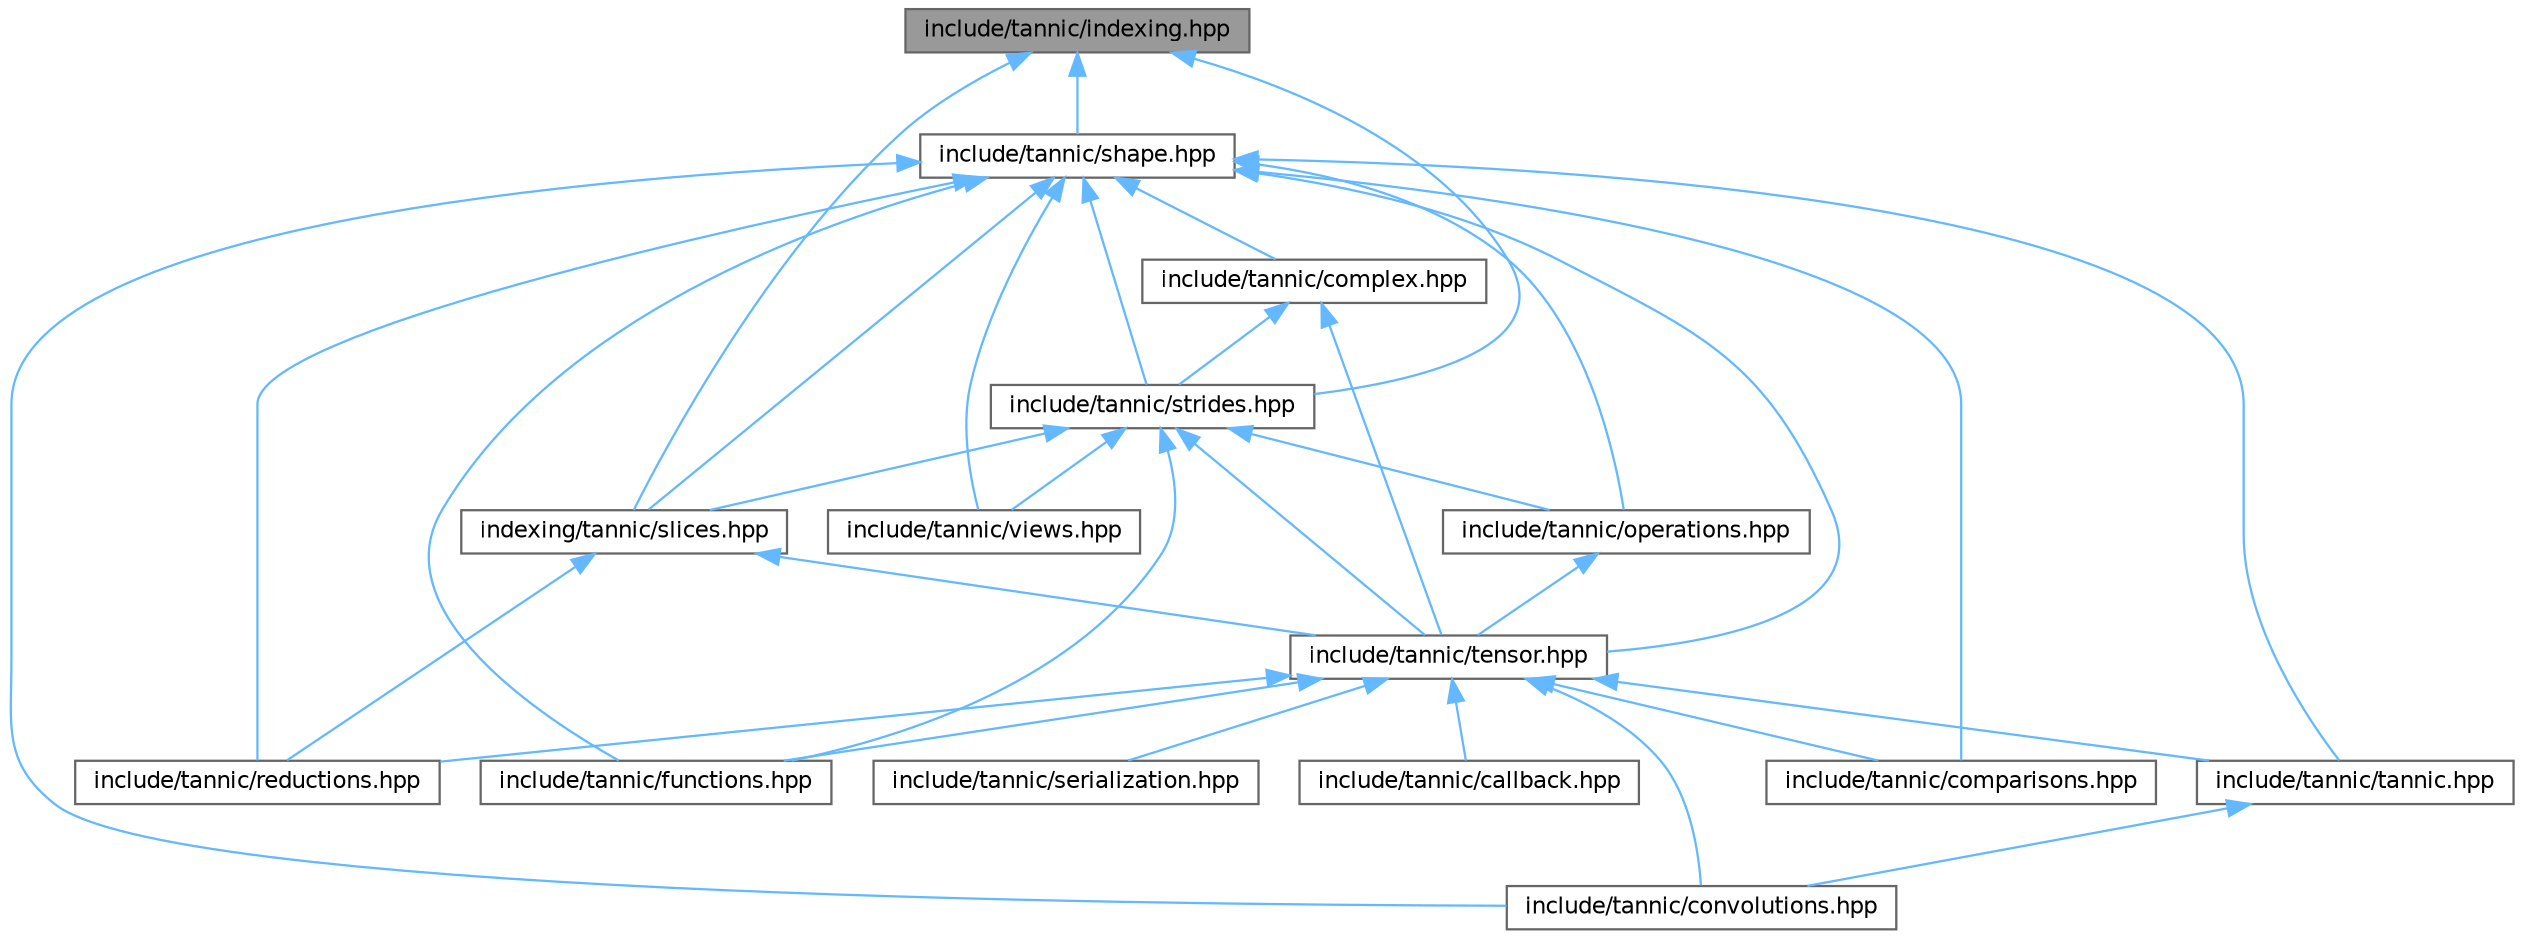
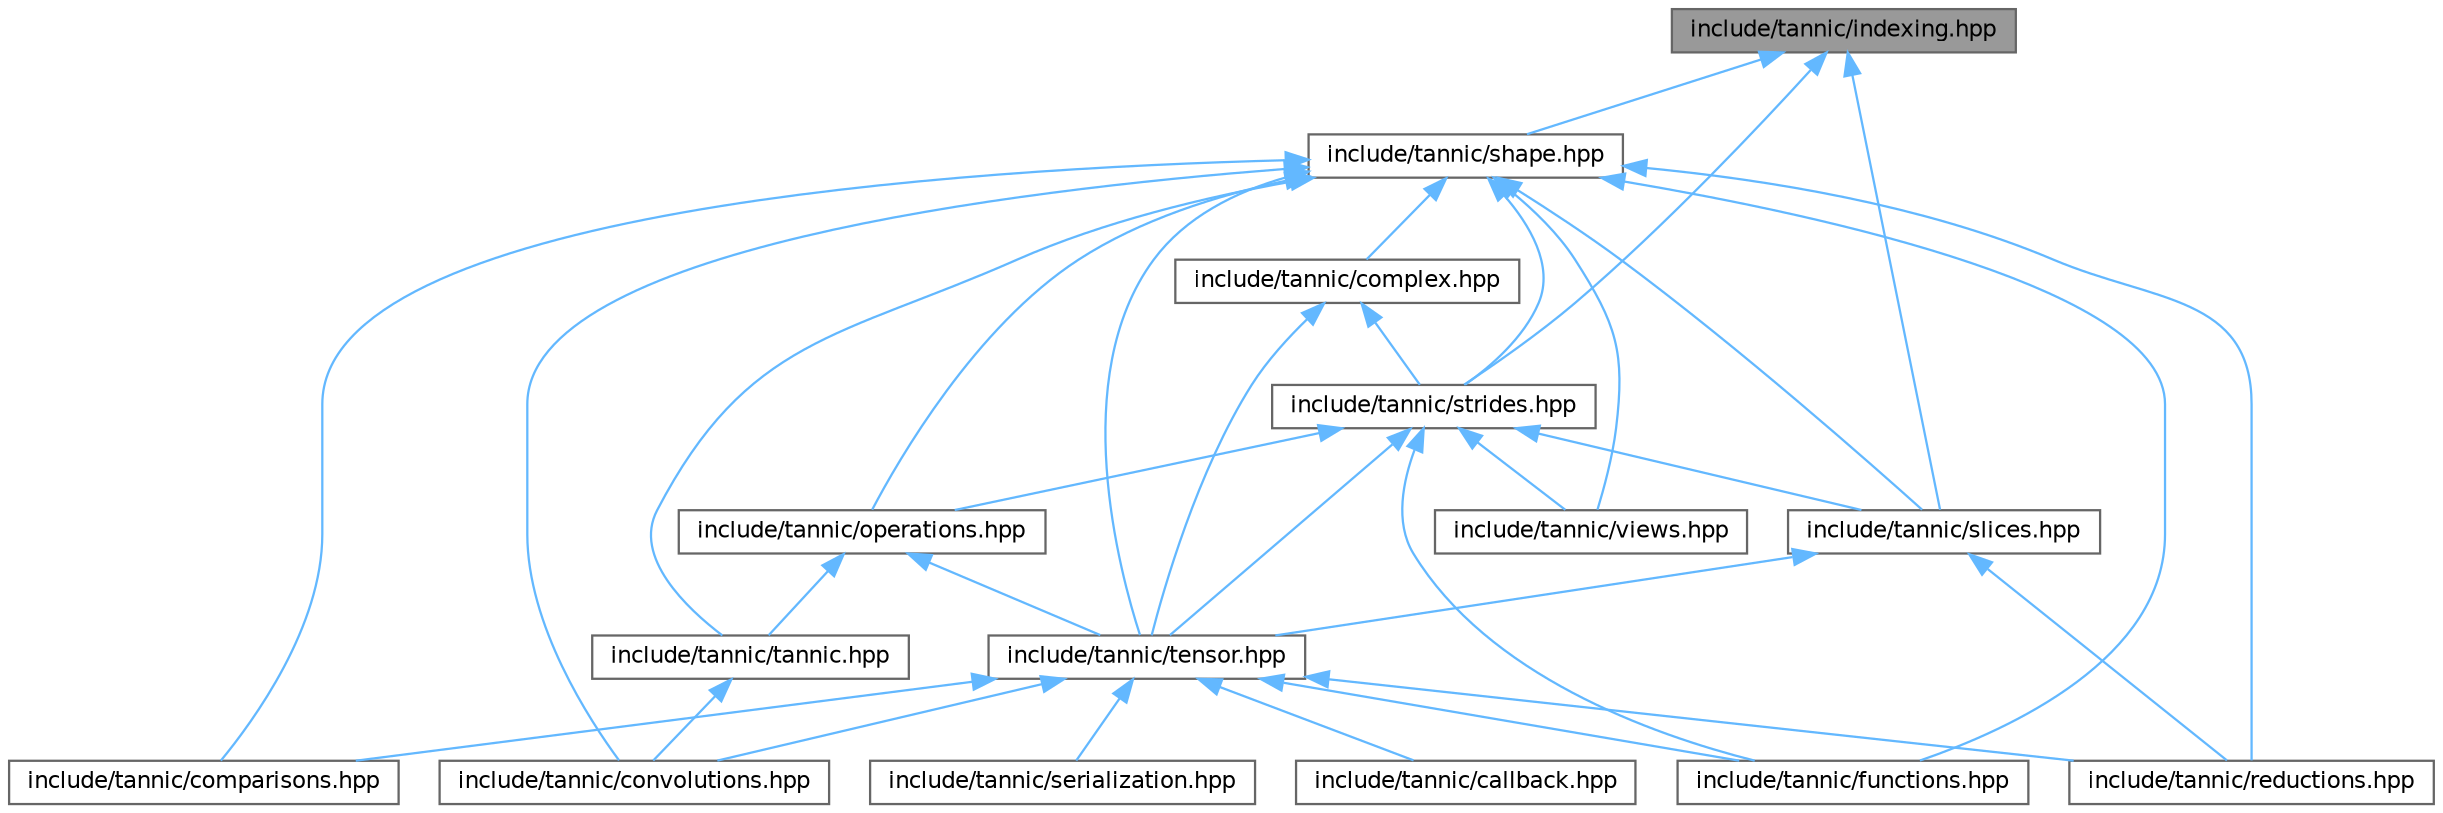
node "indexing/tannic/slices.hpp": label "indexing/tannic/slices.hpp" -> "include/tannic/slices.hpp"
edge "include/tannic/tannic.hpp" -> "include/tannic/tensor.hpp": now "include/tannic/tannic.hpp" -> "include/tannic/operations.hpp"
